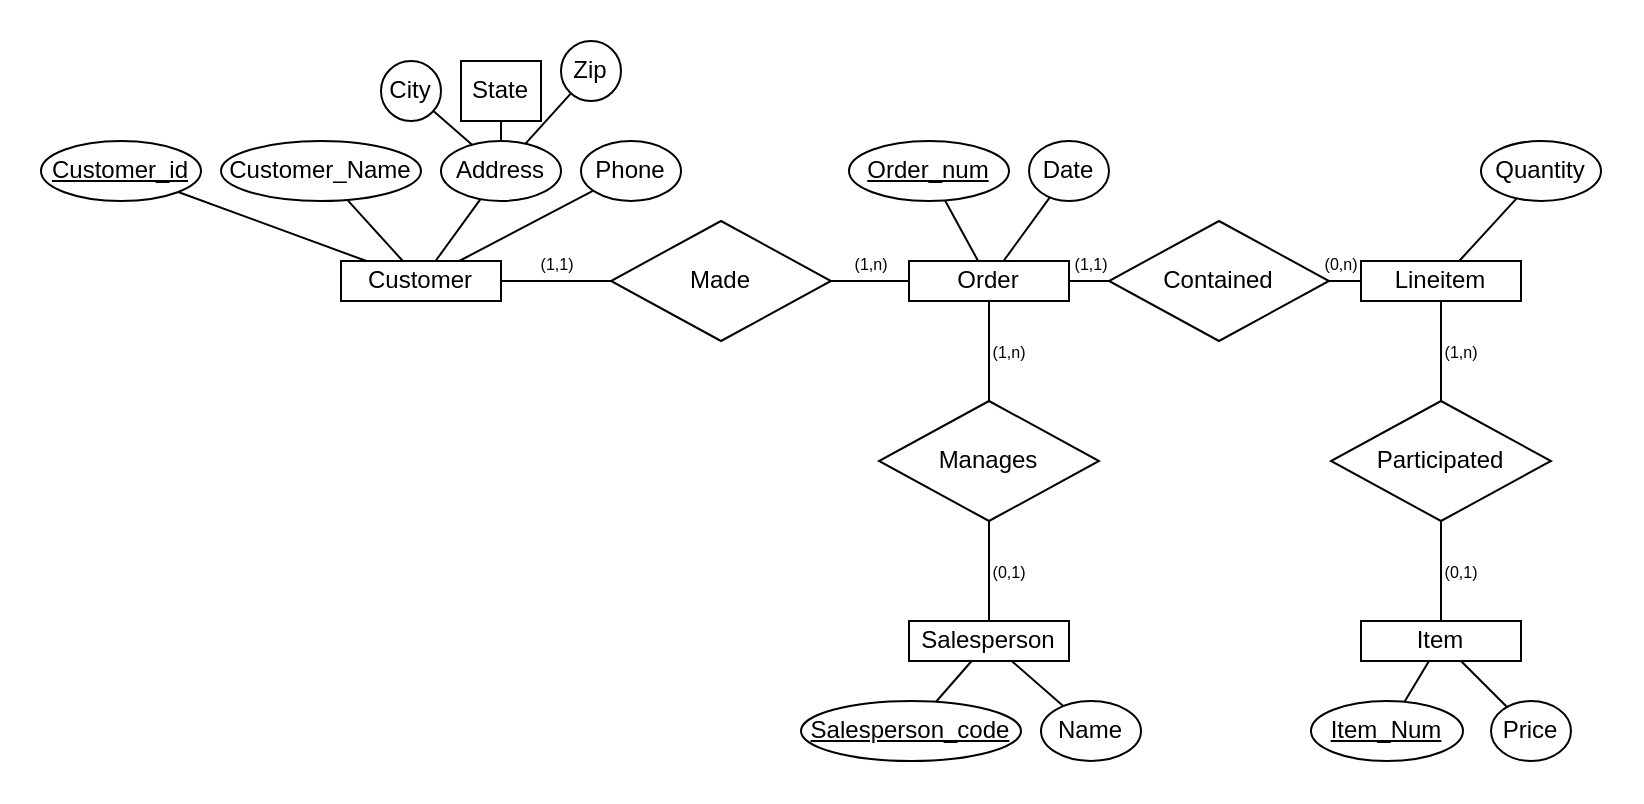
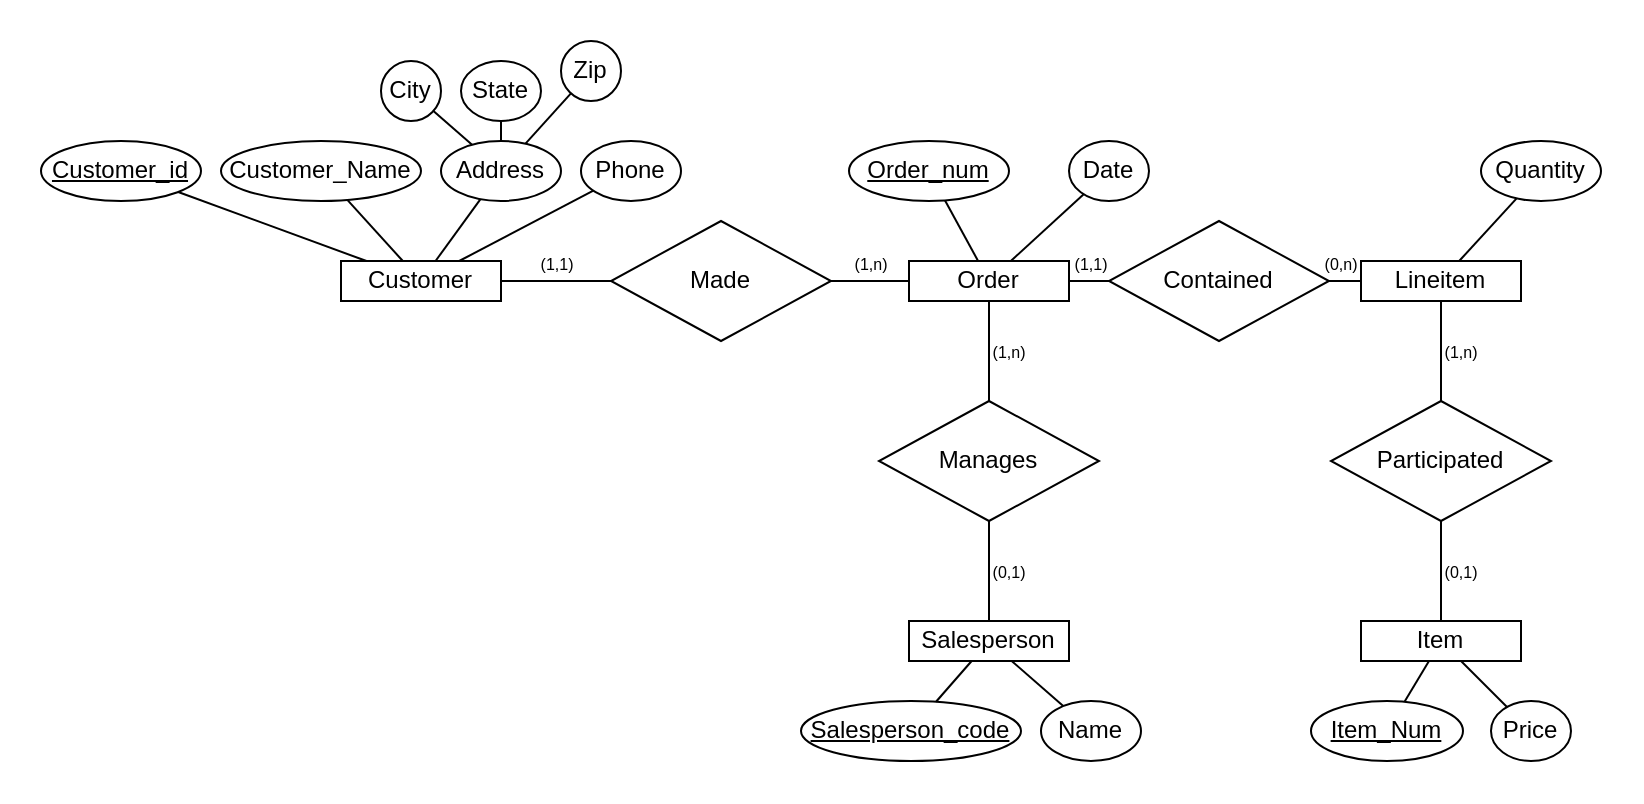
node "State": shape rectangle -> ellipse
node "Date": moved (1069, 171) -> (1109, 171)
